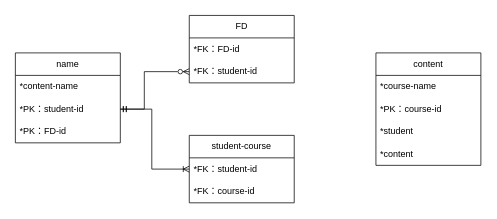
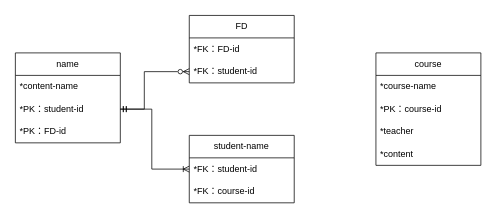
node "content": label "content" -> "course"
node "*student": label "*student" -> "*teacher"
node "student-course": label "student-course" -> "student-name"
